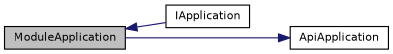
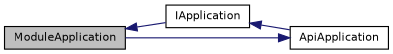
edge "ApiApplication" -> "IApplication": added
